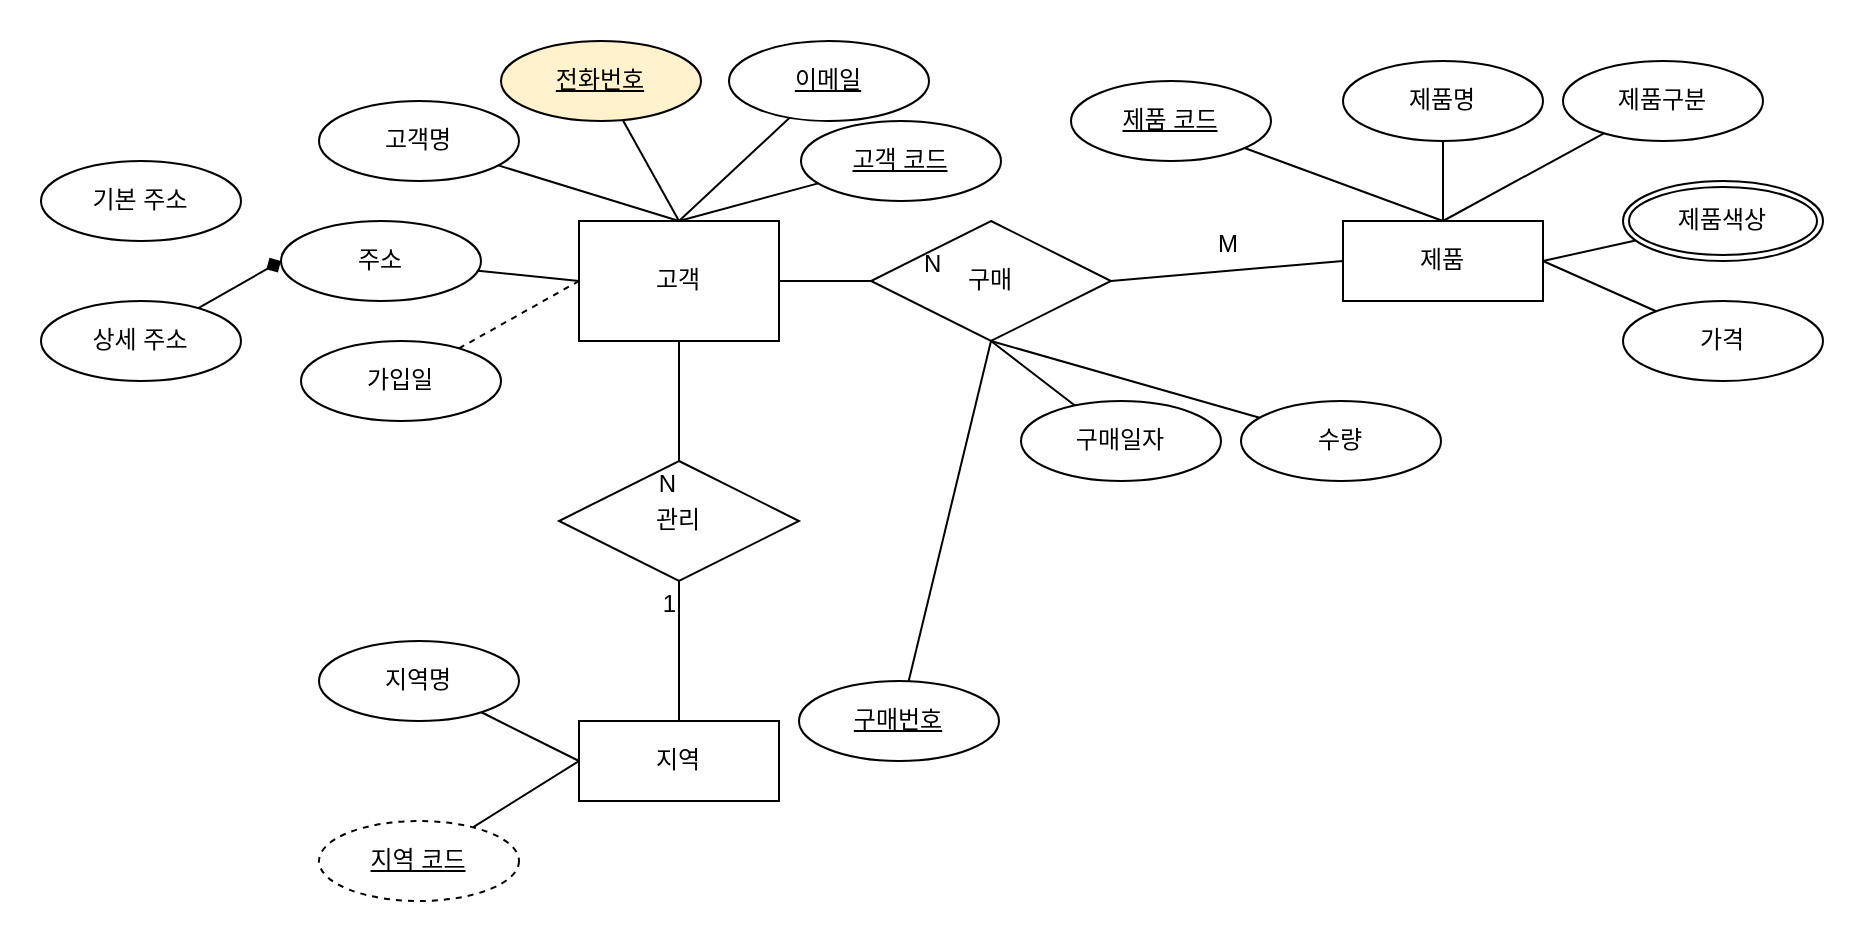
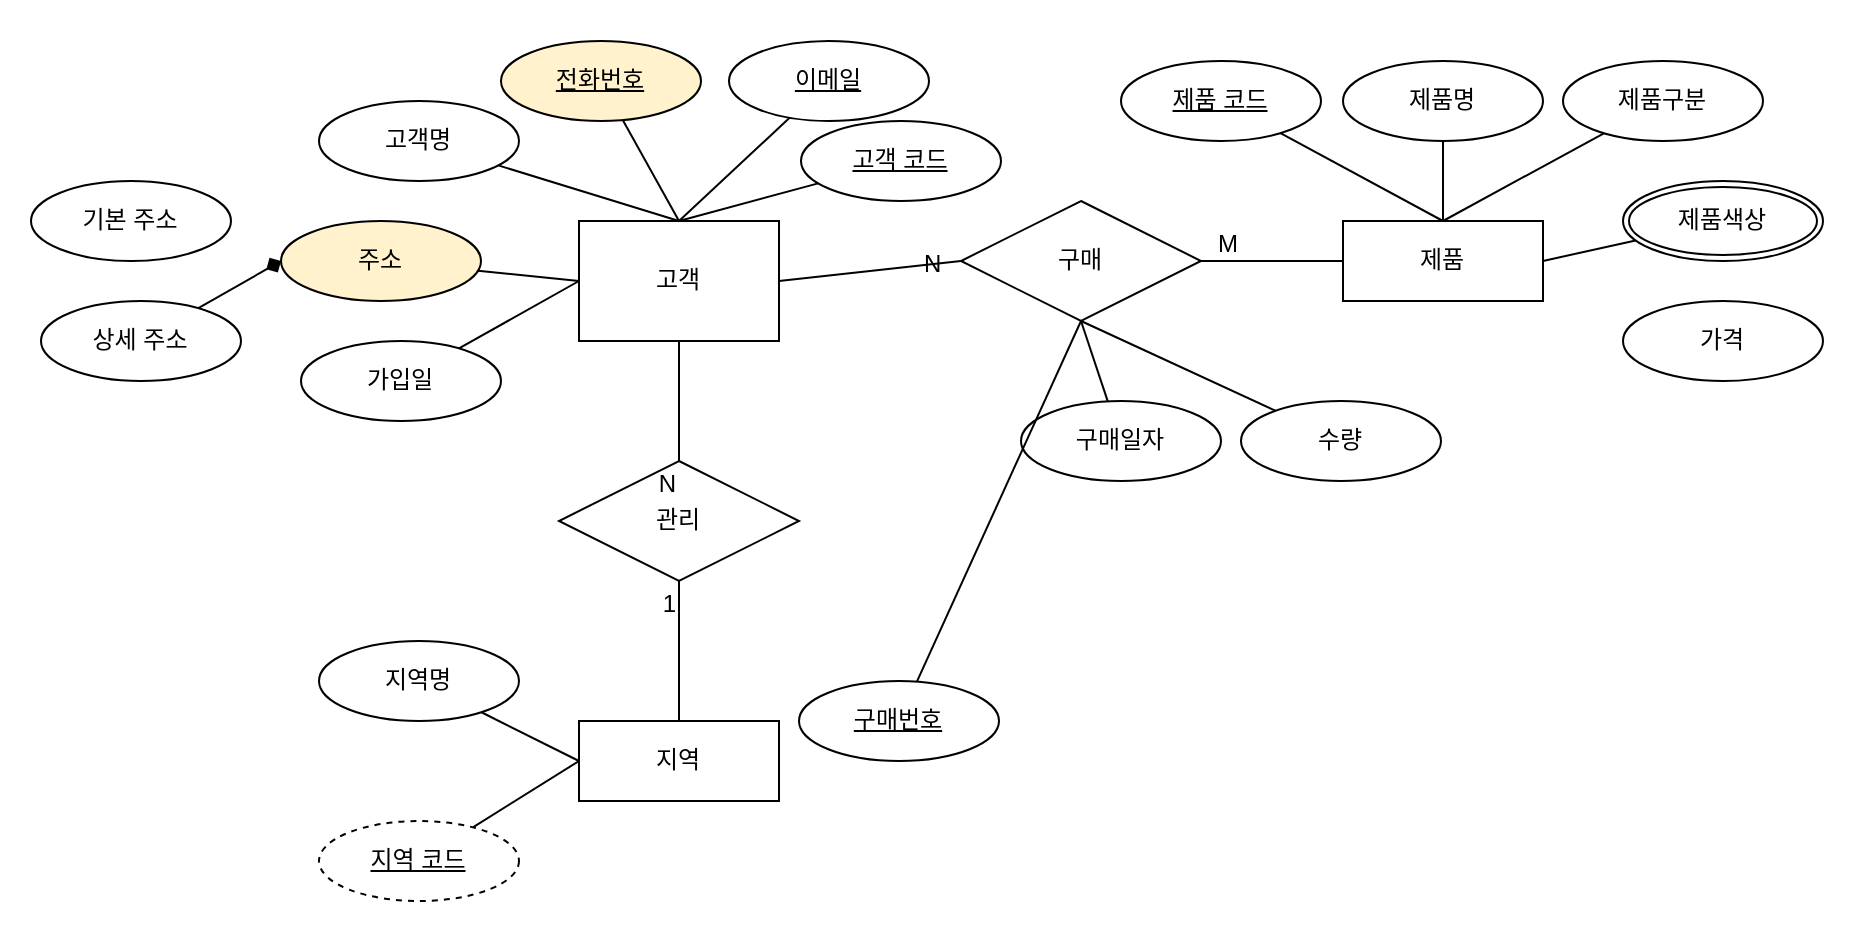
node "제품 코드": moved (1171, 121) -> (1221, 101)
node "기본 주소": moved (141, 201) -> (131, 221)
node "주소": fillcolor #ffffff -> #fff2cc
node "구매": moved (991, 281) -> (1081, 261)
edge "제품" -- "가격": removed
edge "고객" -- "가입일": style dashed -> solid
